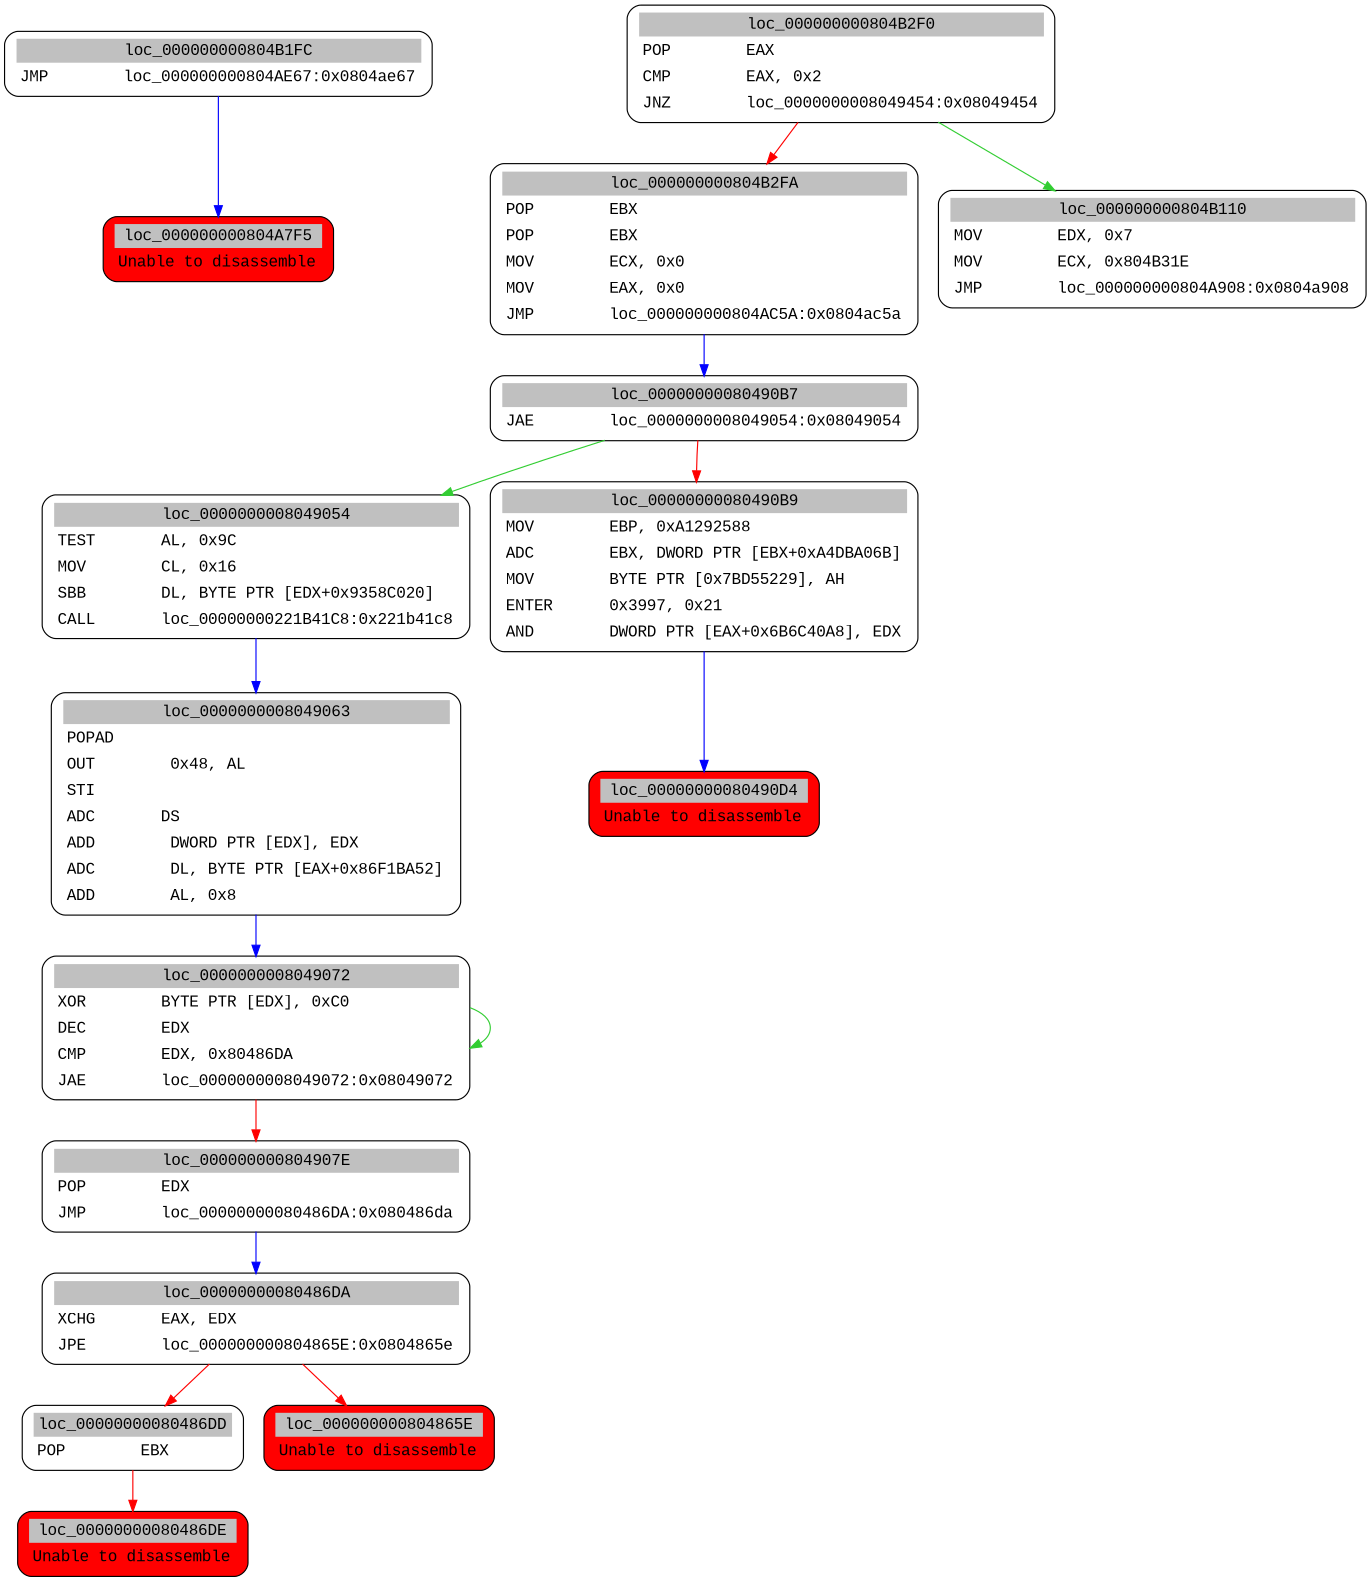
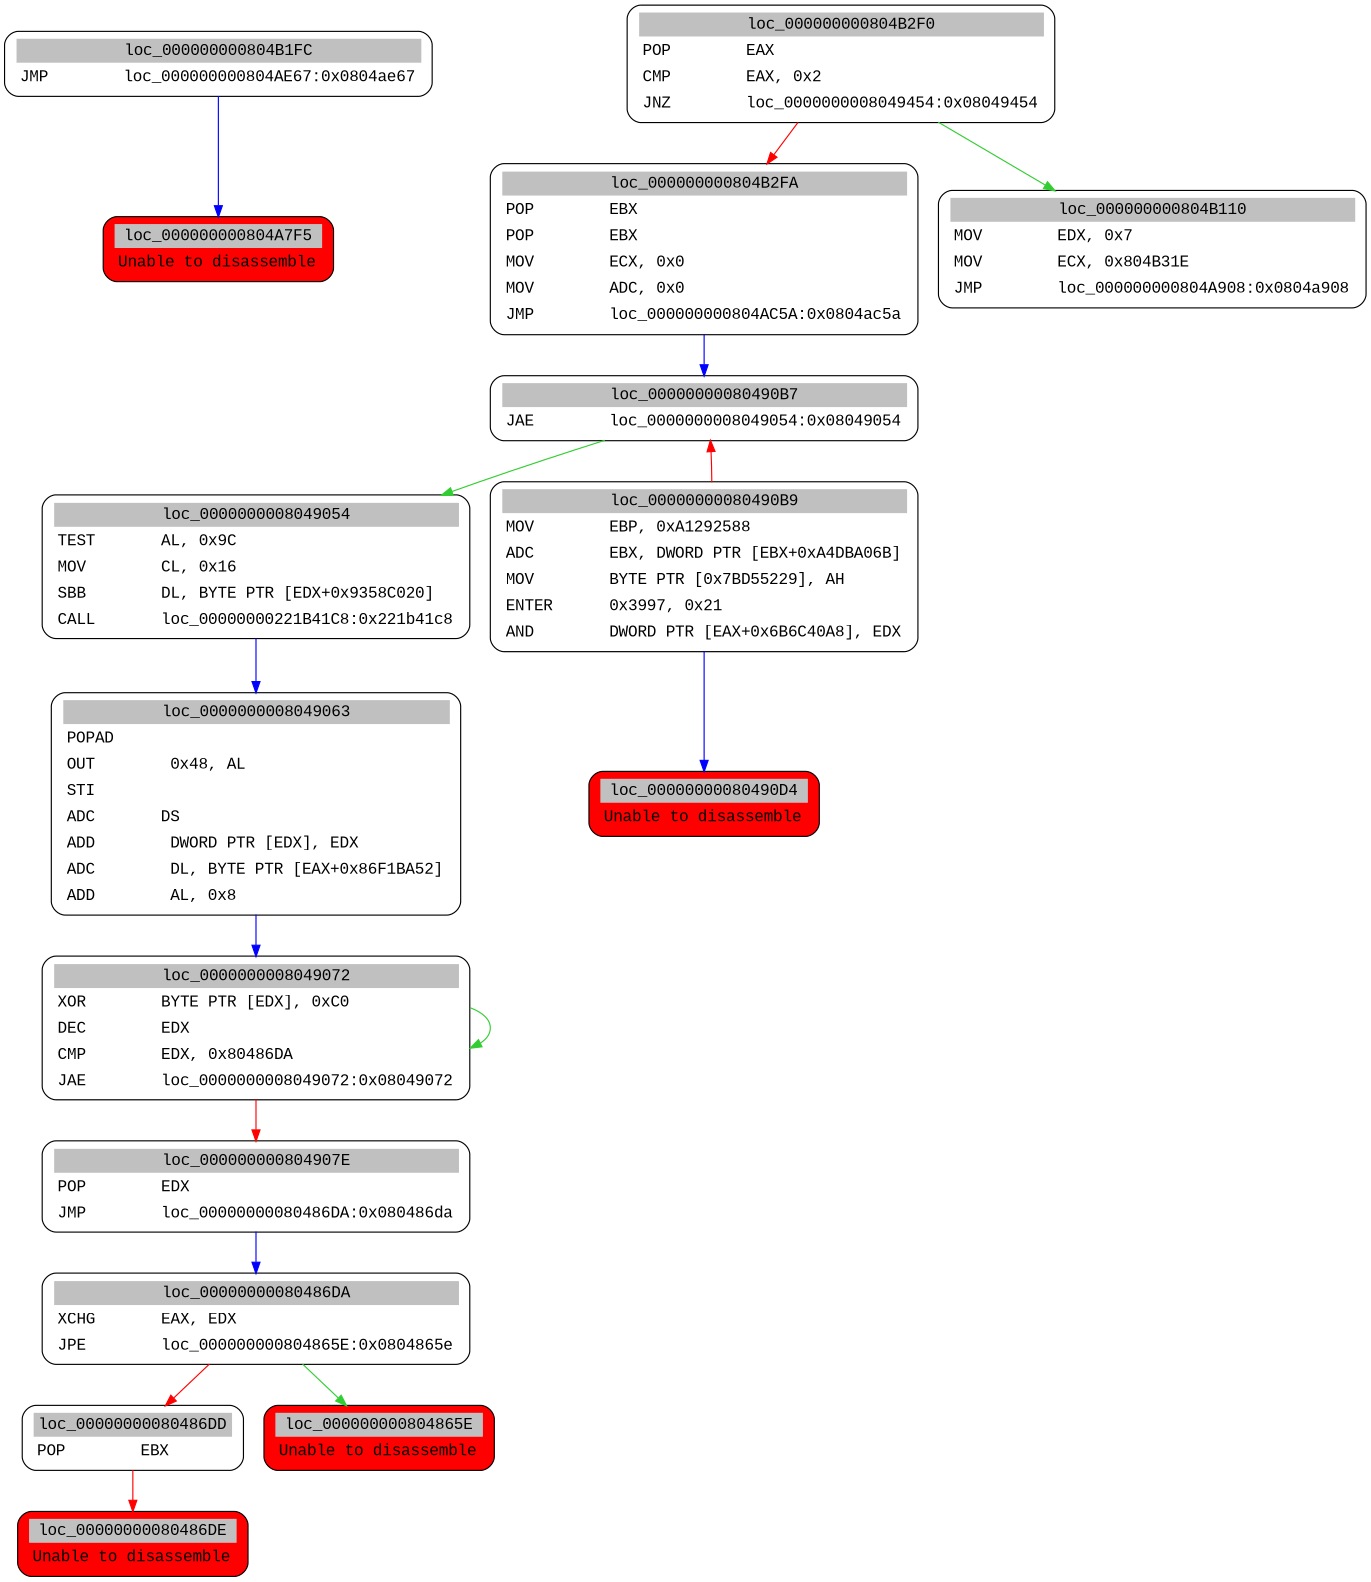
node "loc_000000000804B2FA": text "MOV        EAX, 0x0" -> "MOV        ADC, 0x0"
edge "loc_00000000080490B7" -> "loc_00000000080490B9": reversed
edge "loc_00000000080486DA" -> "loc_000000000804865E": color red -> limegreen
